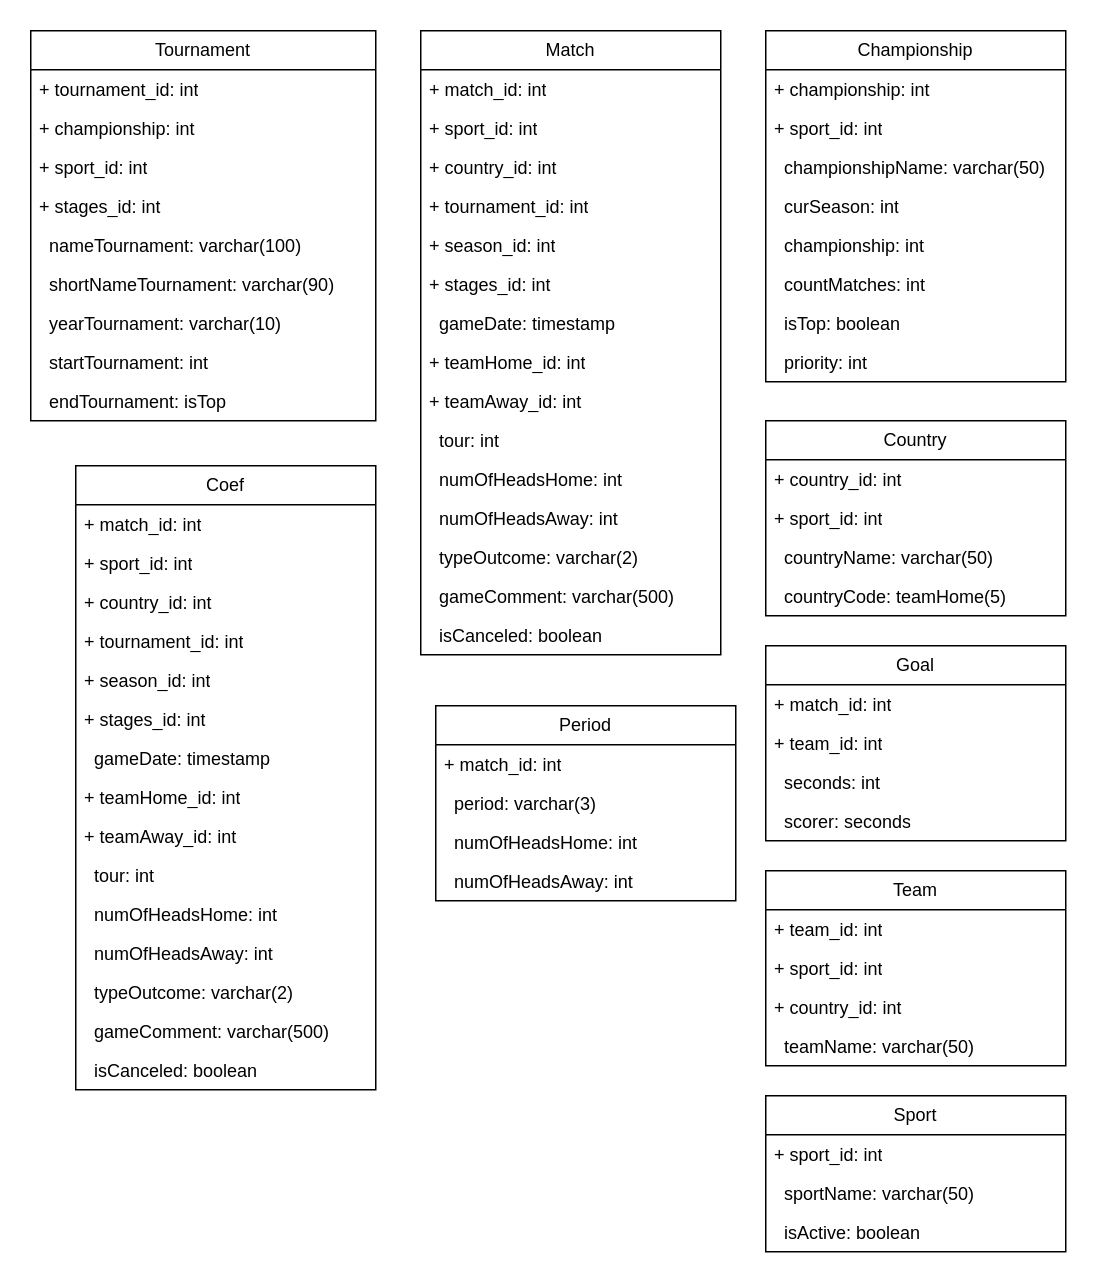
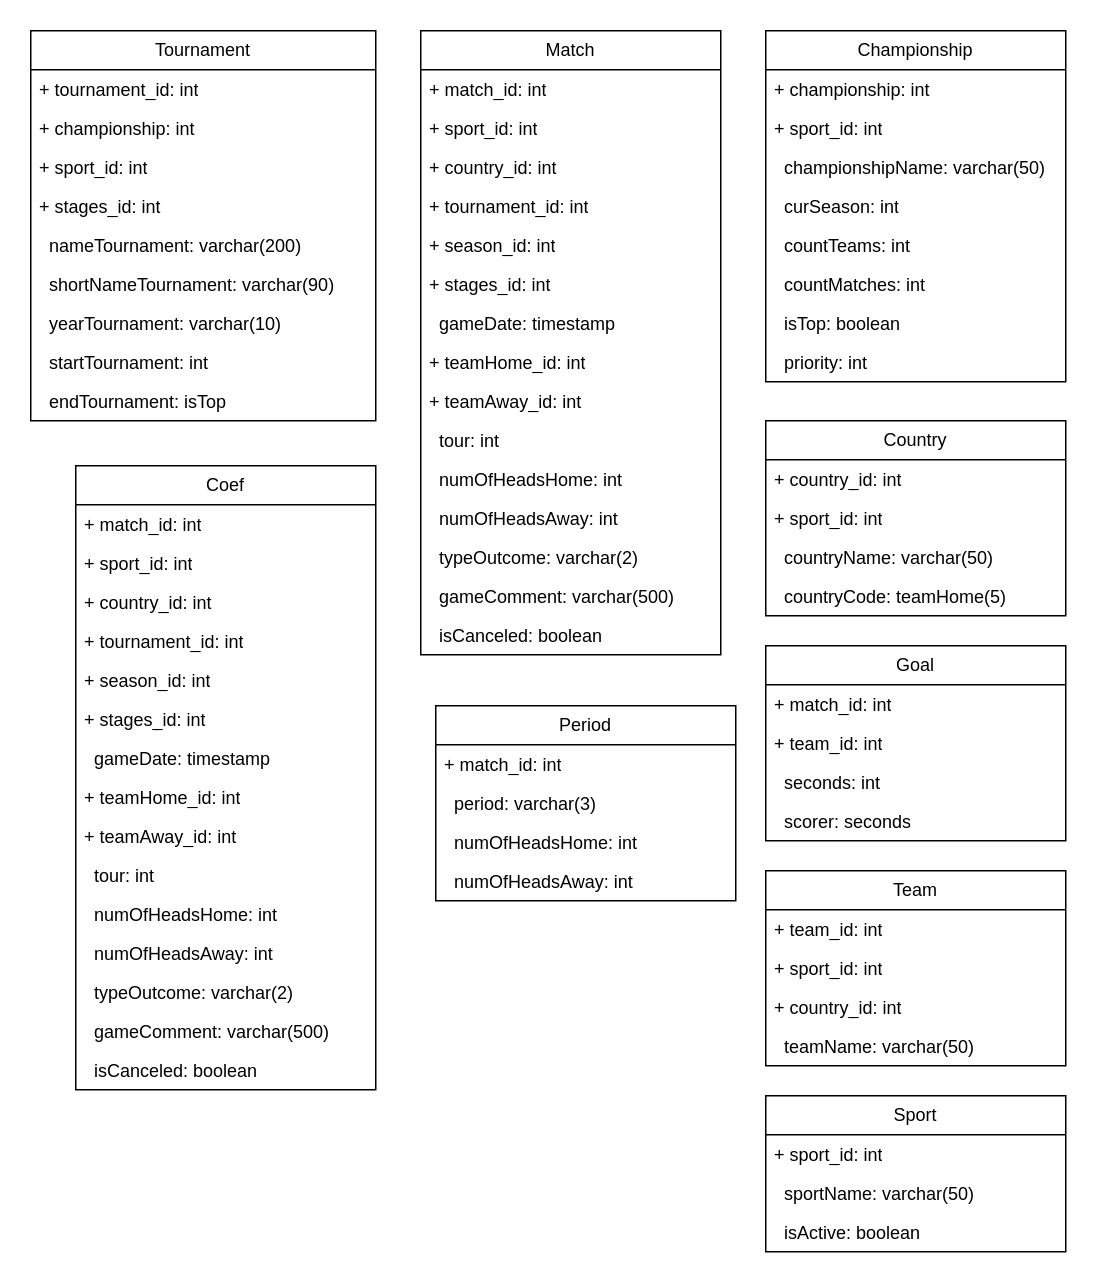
node "nameTournament: varchar(100)": label "nameTournament: varchar(100)" -> "nameTournament: varchar(200)"
node "championship: int": label "championship: int" -> "countTeams: int"
